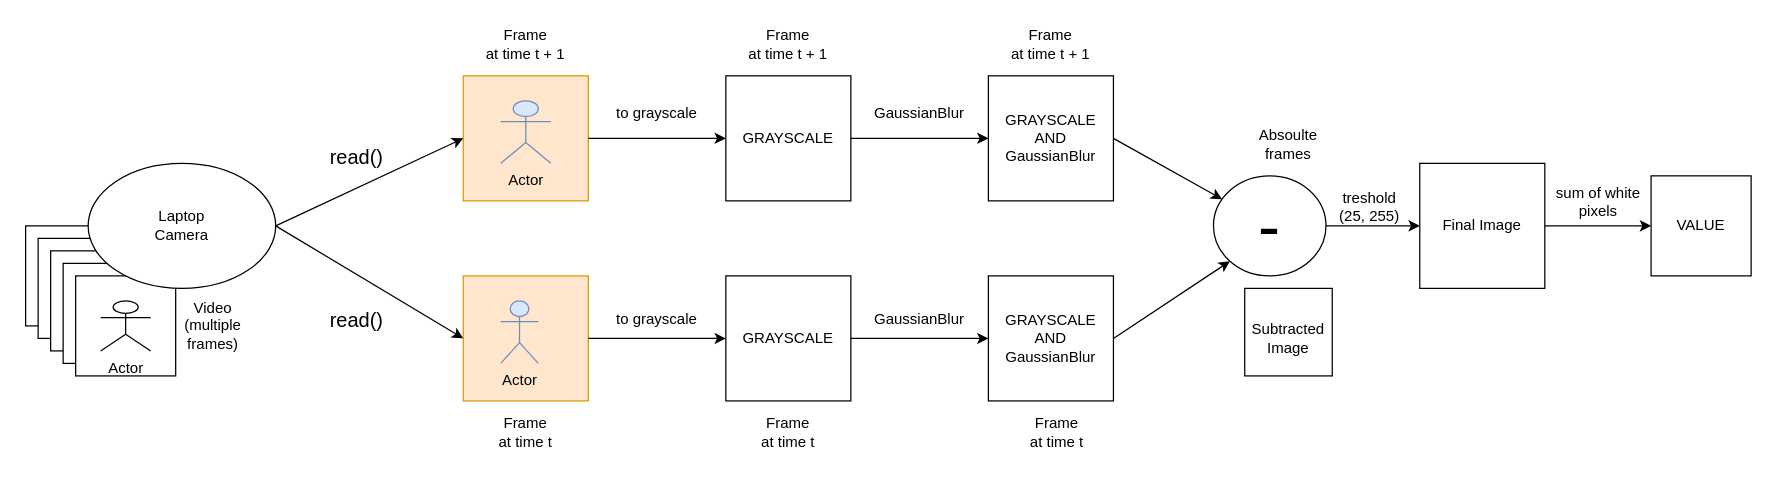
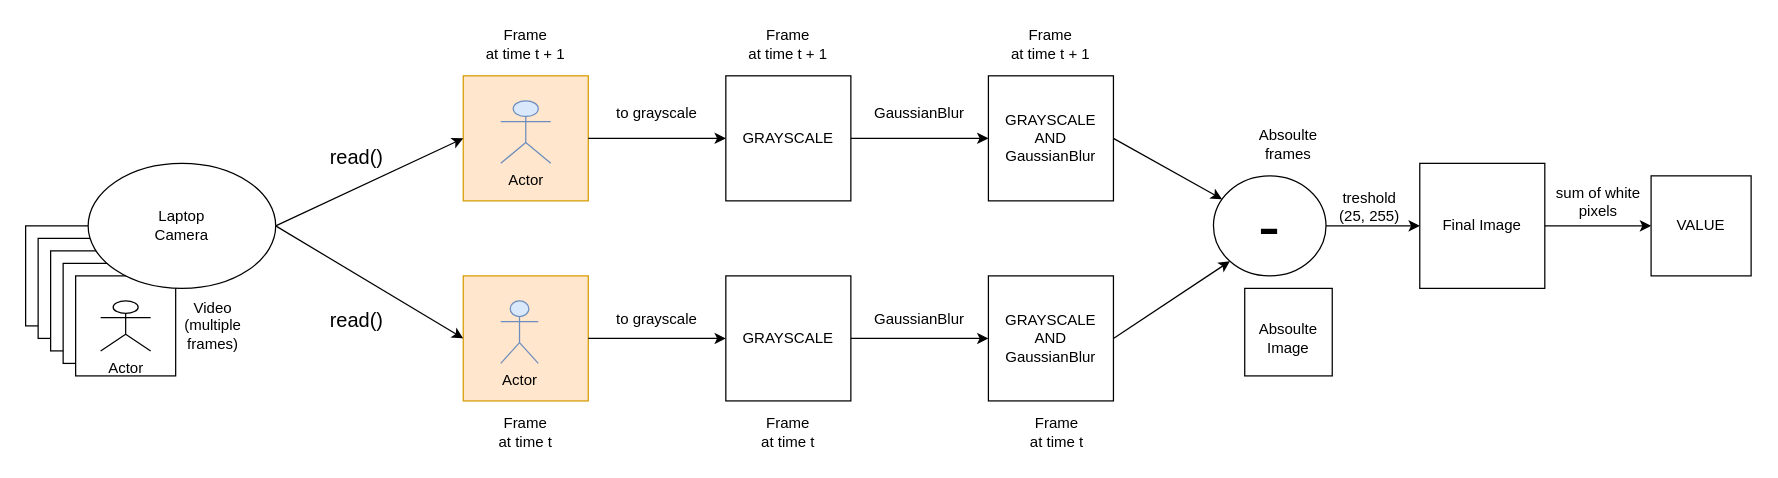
node "Subtracted Image": label "Subtracted Image" -> "Absoulte Image"
